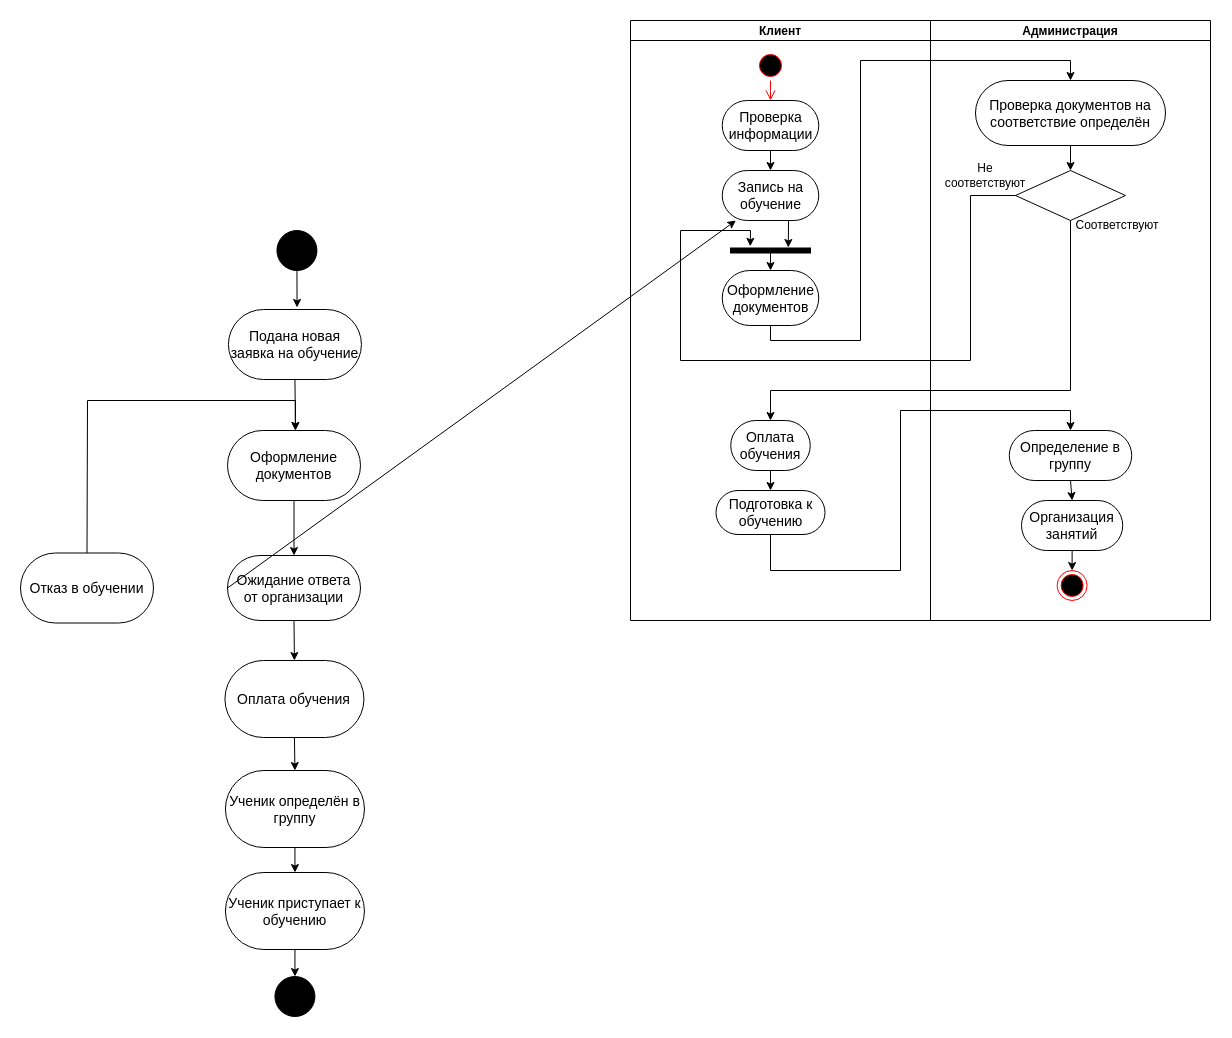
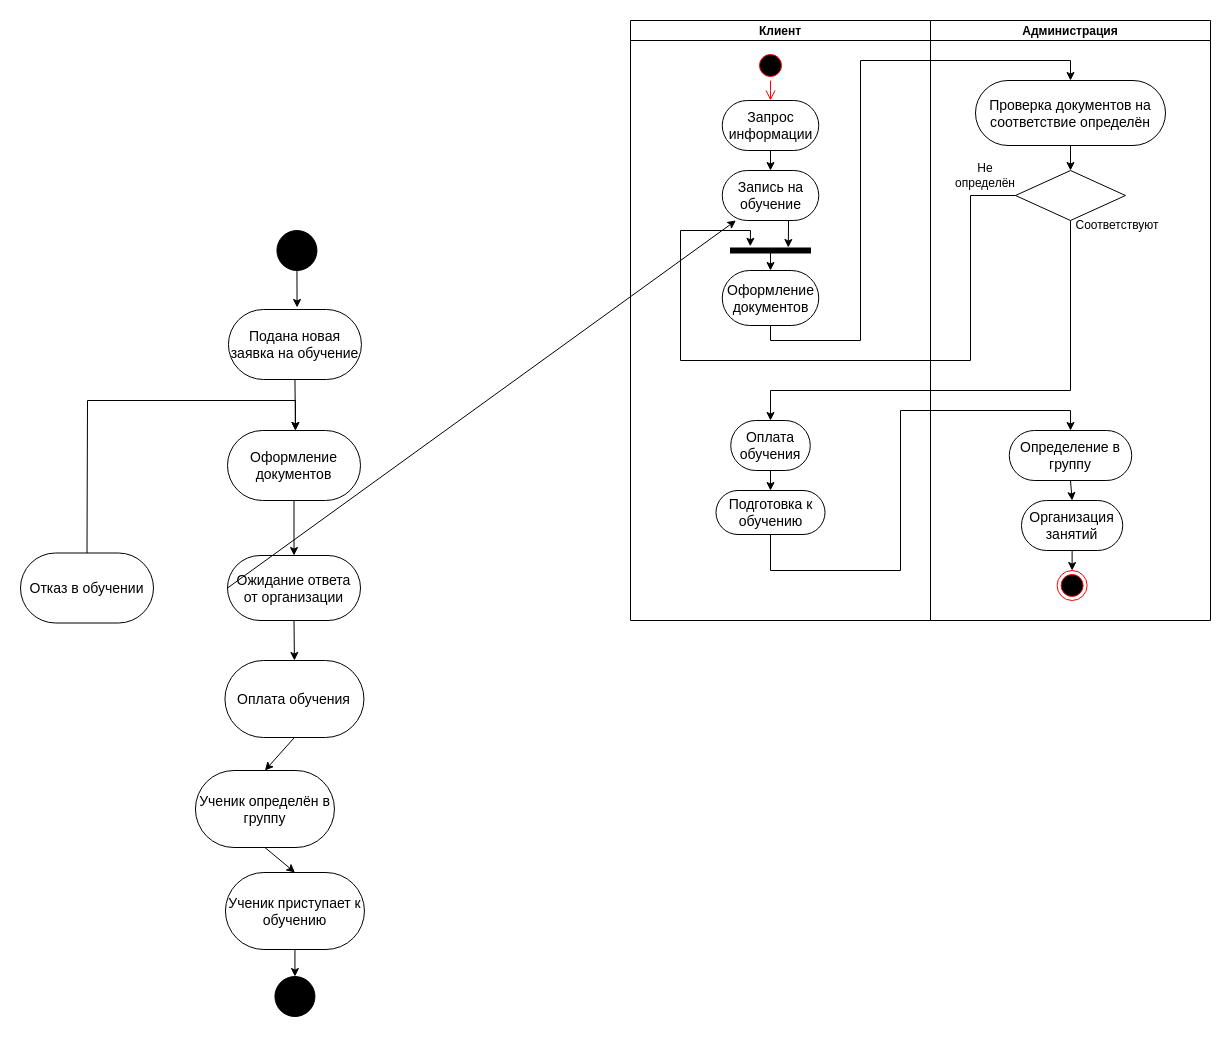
node "Проверка информации": label "Проверка информации" -> "Запрос информации"
node "Не соответствуют": label "Не соответствуют" -> "Не определён"
node "Ученик определён в группу": moved (295, 809) -> (265, 809)
